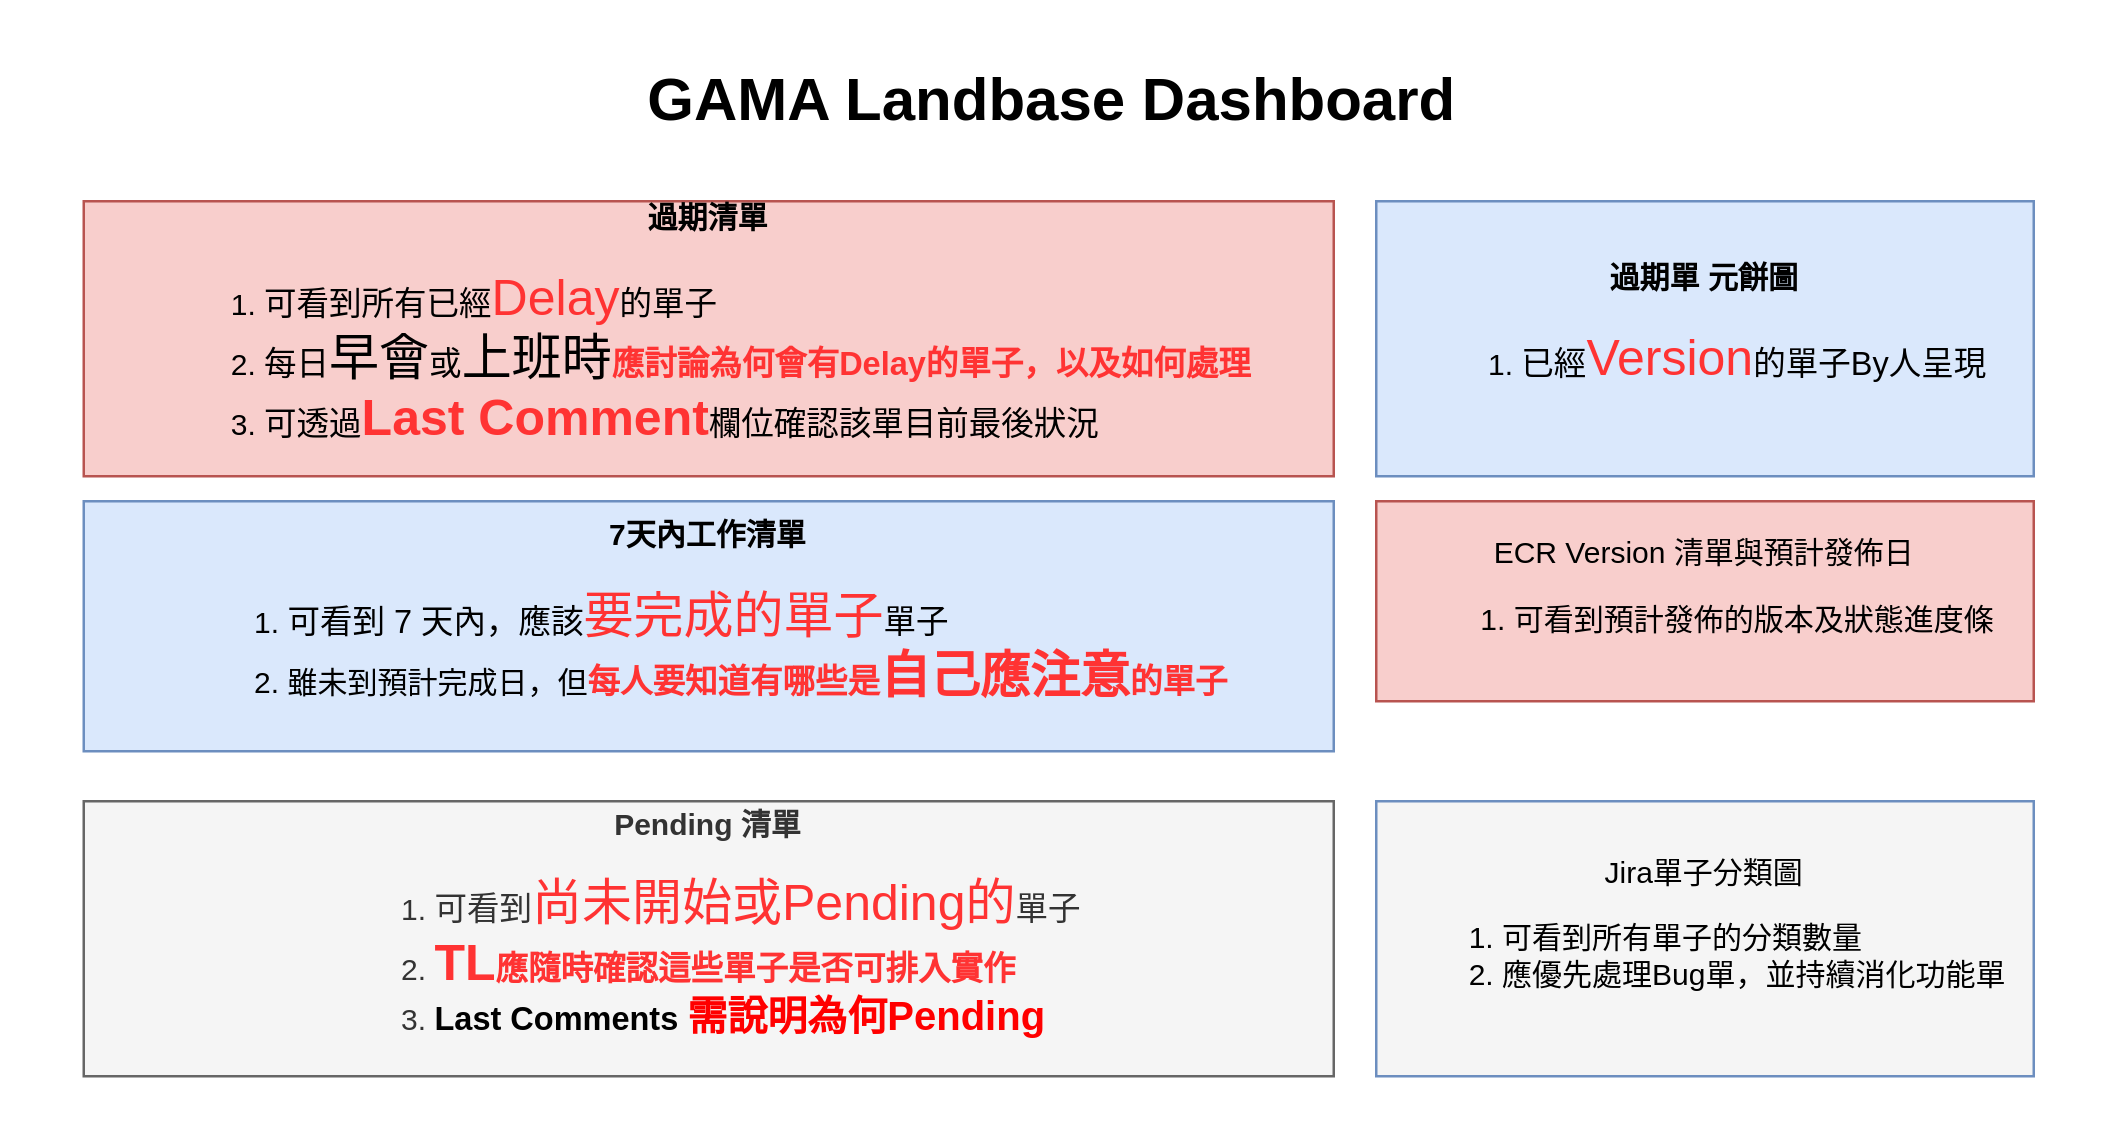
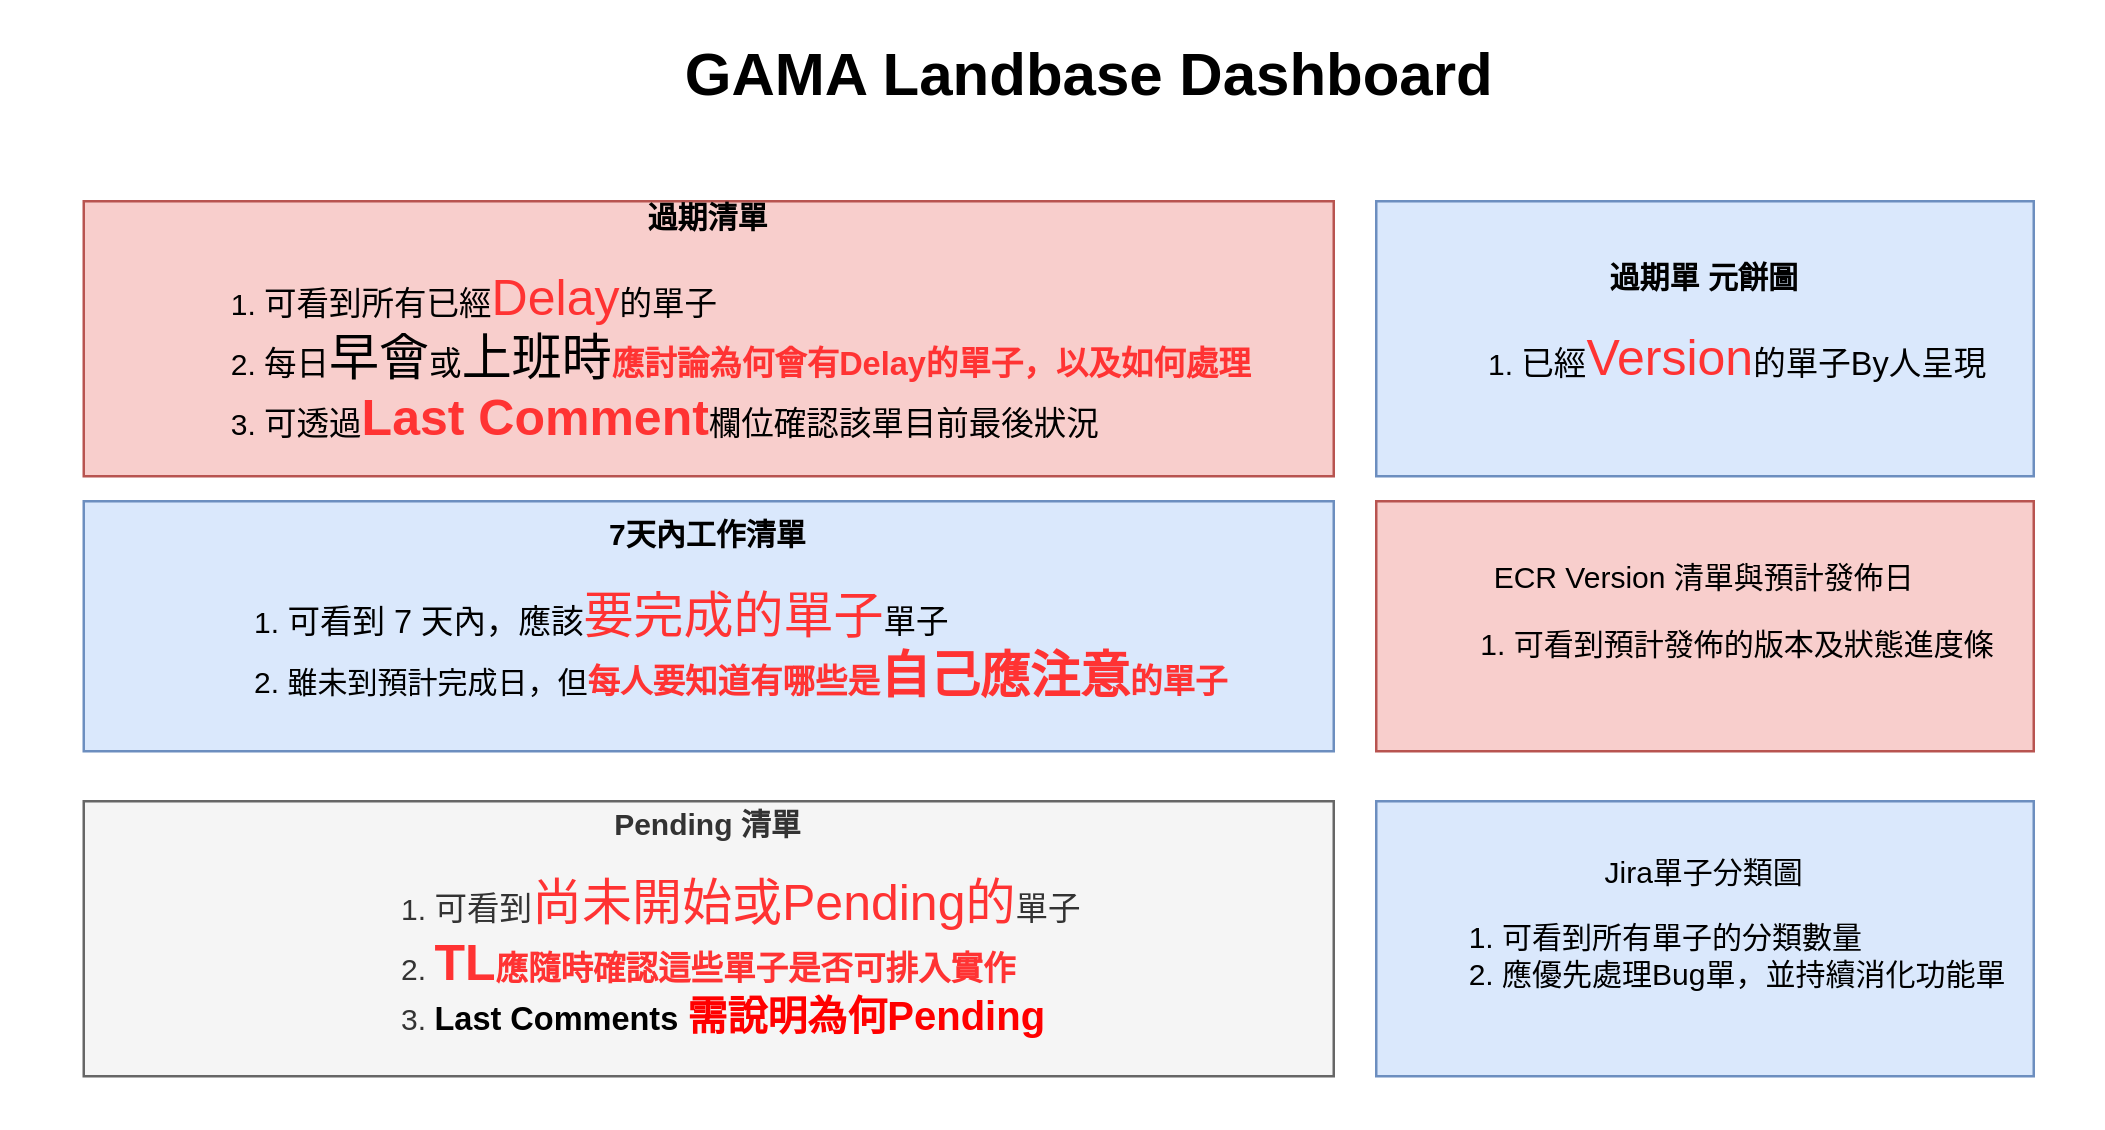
node "GAMA Landbase Dashboard": moved (1051, 101) -> (1089, 76)
node "ECR Version 清單與預計發佈日 可看到預計發佈的版本及狀態進度條": size 658x200 -> 658x250
node "Jira單子分類圖 可看到所有單子的分類數量 應優先處理Bug單，並持續消化功能單": fillcolor #f5f5f5 -> #dae8fc
